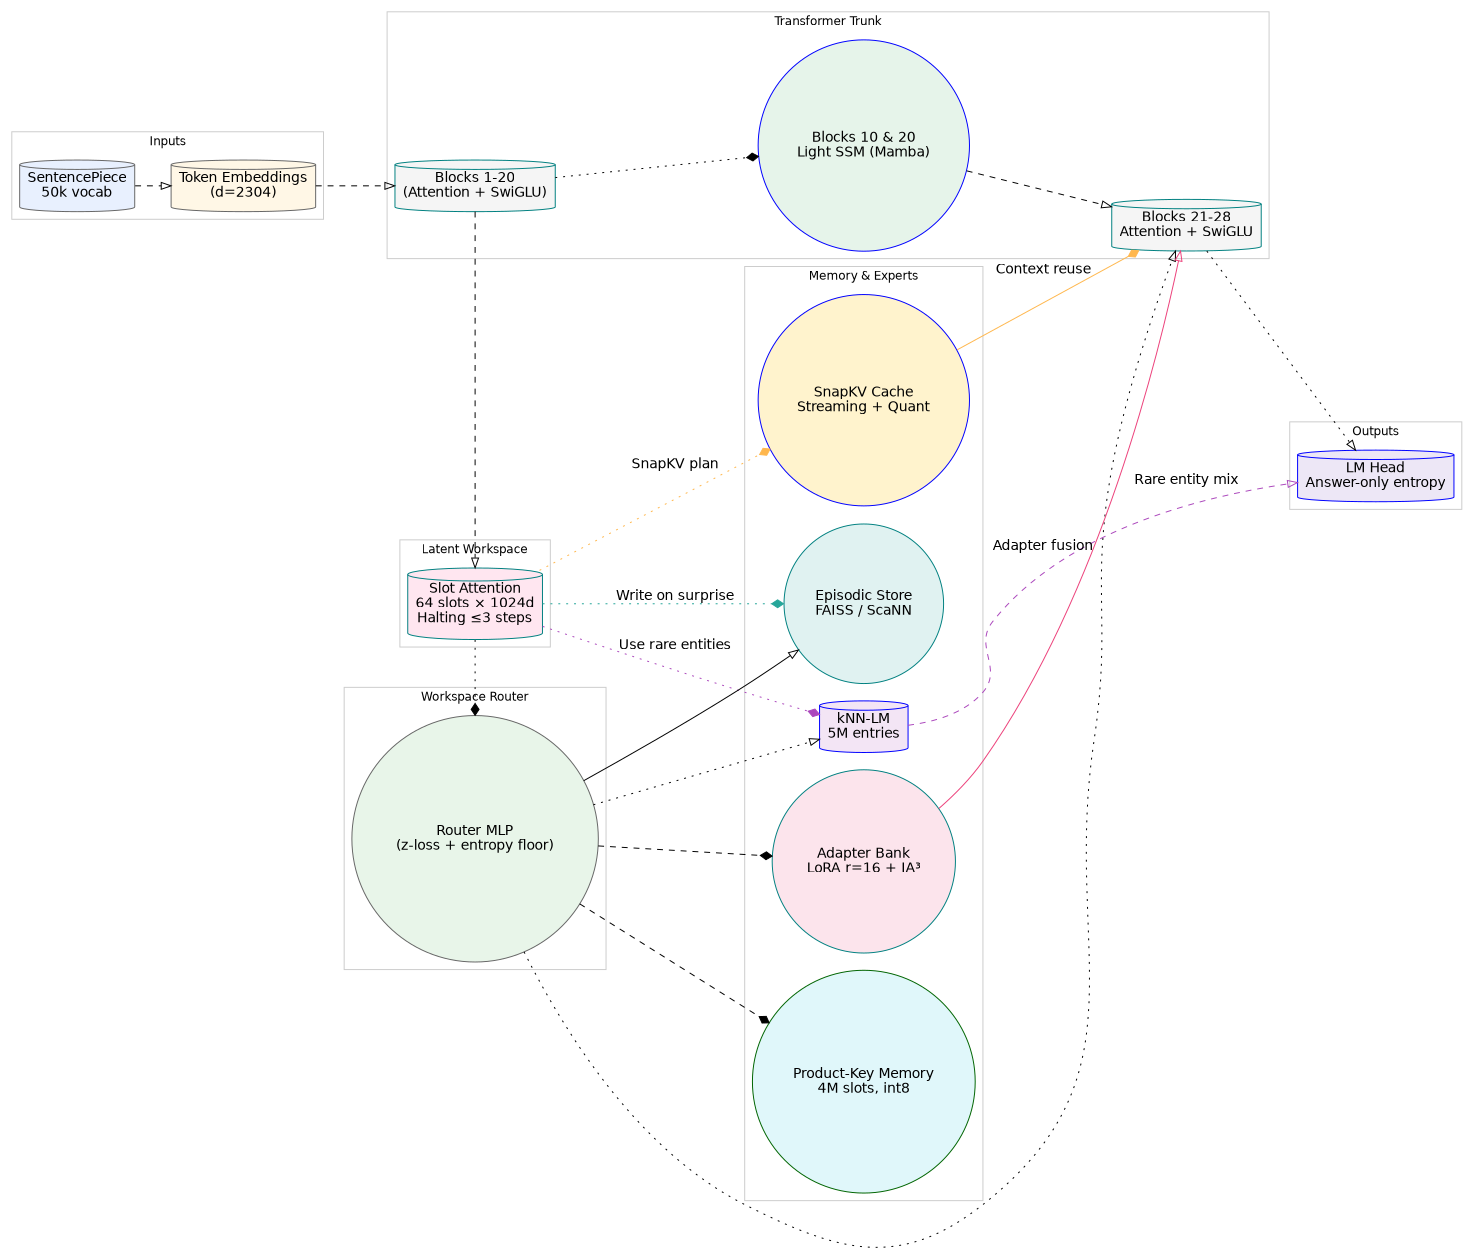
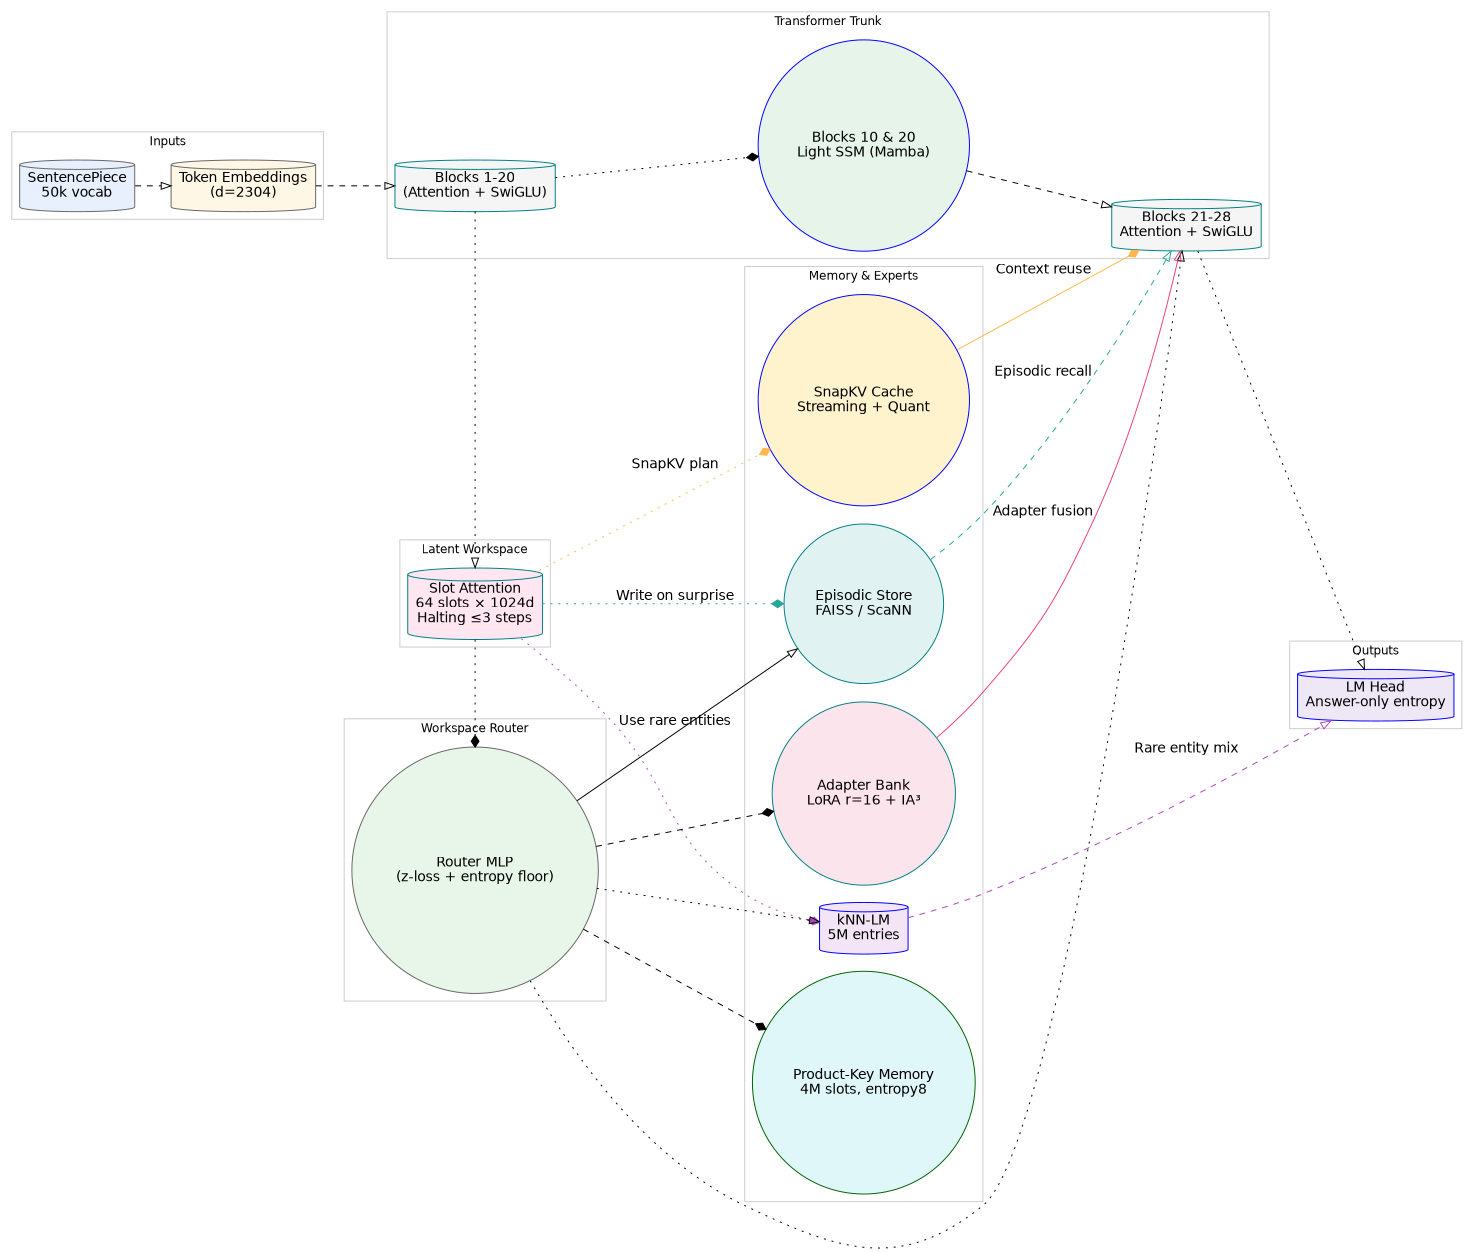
edge "Blocks 1-20 (Attention + SwiGLU)" -> "Slot Attention 64 slots × 1024d Halting ≤3 steps": style dashed -> dotted
edge "Episodic Store FAISS / ScaNN" -> "Blocks 21-28 Attention + SwiGLU": added, label "Episodic recall"
node "Product-Key Memory 4M slots, int8": label "Product-Key Memory 4M slots, int8" -> "Product-Key Memory 4M slots, entropy8"
